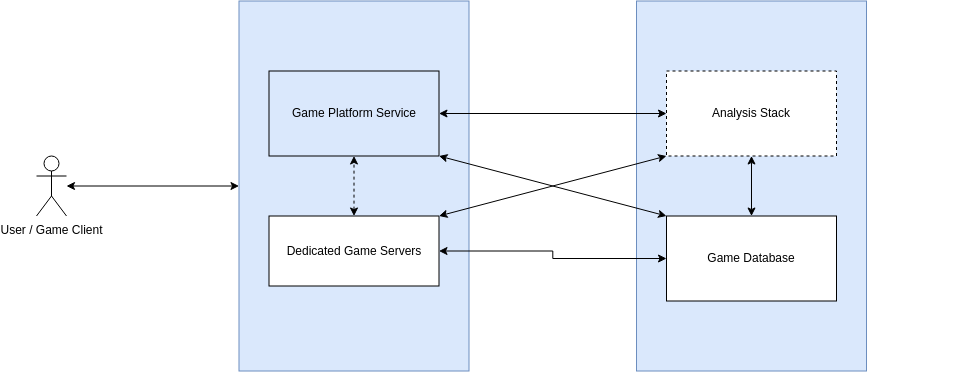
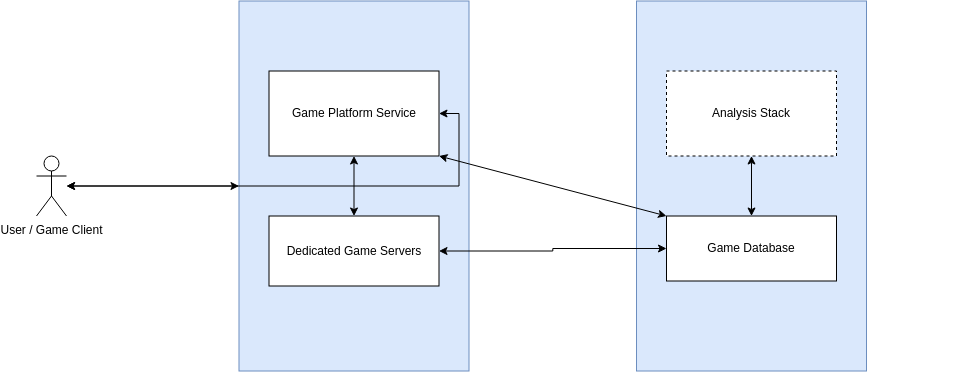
node "Game Platform Service": fillcolor #dae8fc -> #ffffff
edge "Game Platform Service" -- "Analysis Stack": now "Game Platform Service" -- "User / Game Client"
edge "Game Platform Service" -- "Dedicated Game Servers": style dashed -> solid
edge "Analysis Stack" -- "Dedicated Game Servers": removed
node "Game Database": size 170x85 -> 170x65
